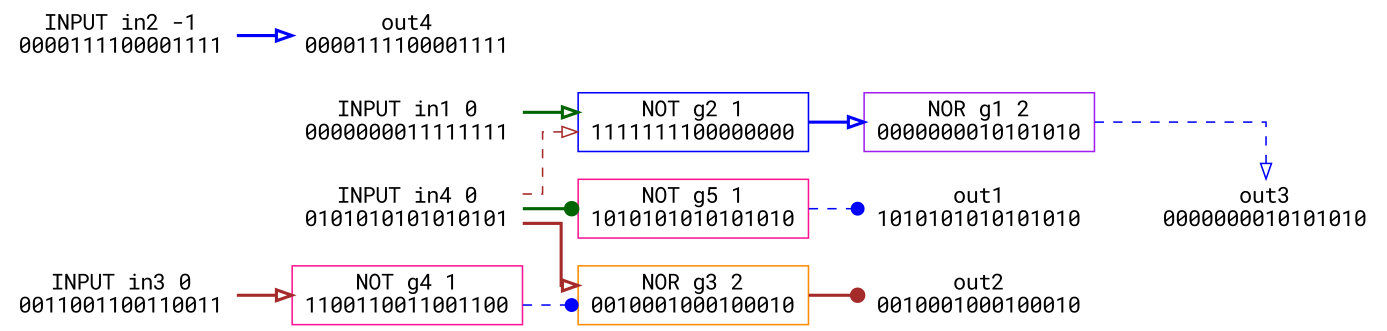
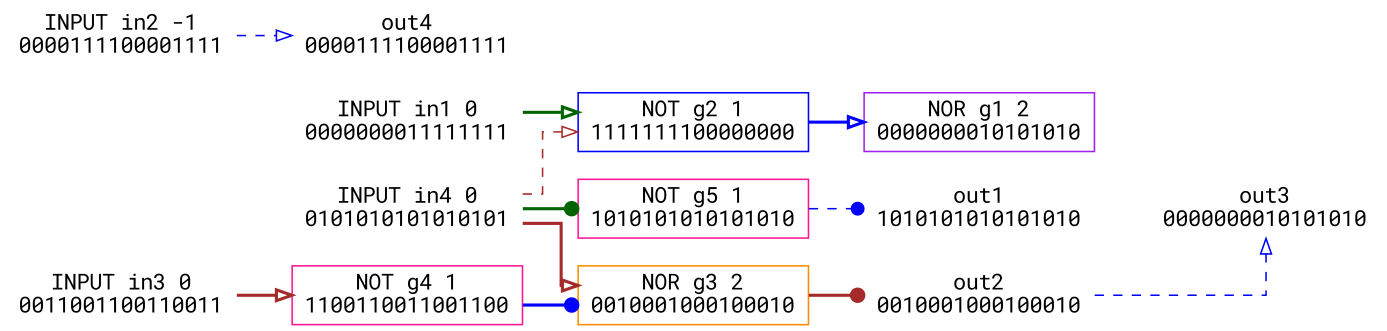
edge "INPUT in2 -1 0000111100001111" -> "out4 0000111100001111": style bold -> dashed
edge "NOR g1 2 0000000010101010" -> "out3 0000000010101010": now "out2 0010001000100010" -> "out3 0000000010101010"
edge "NOT g4 1 1100110011001100" -> "NOR g3 2 0010001000100010": style dashed -> bold
